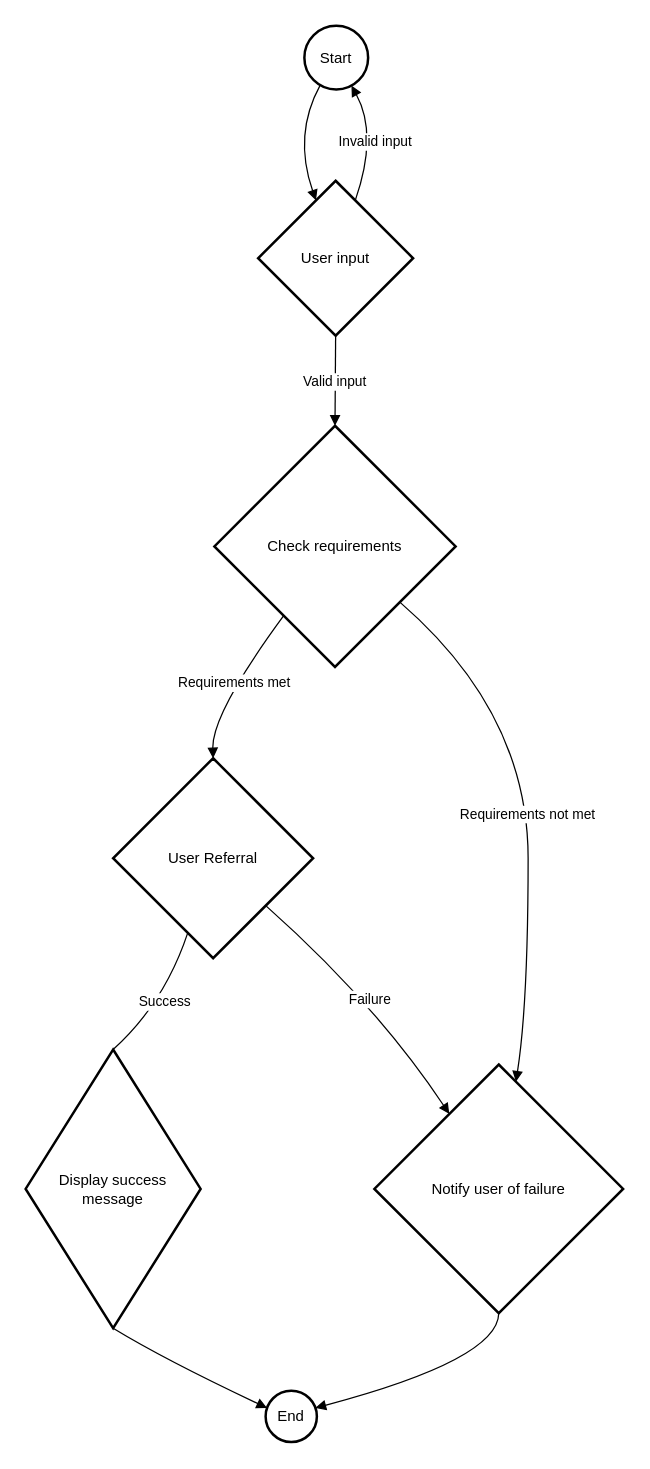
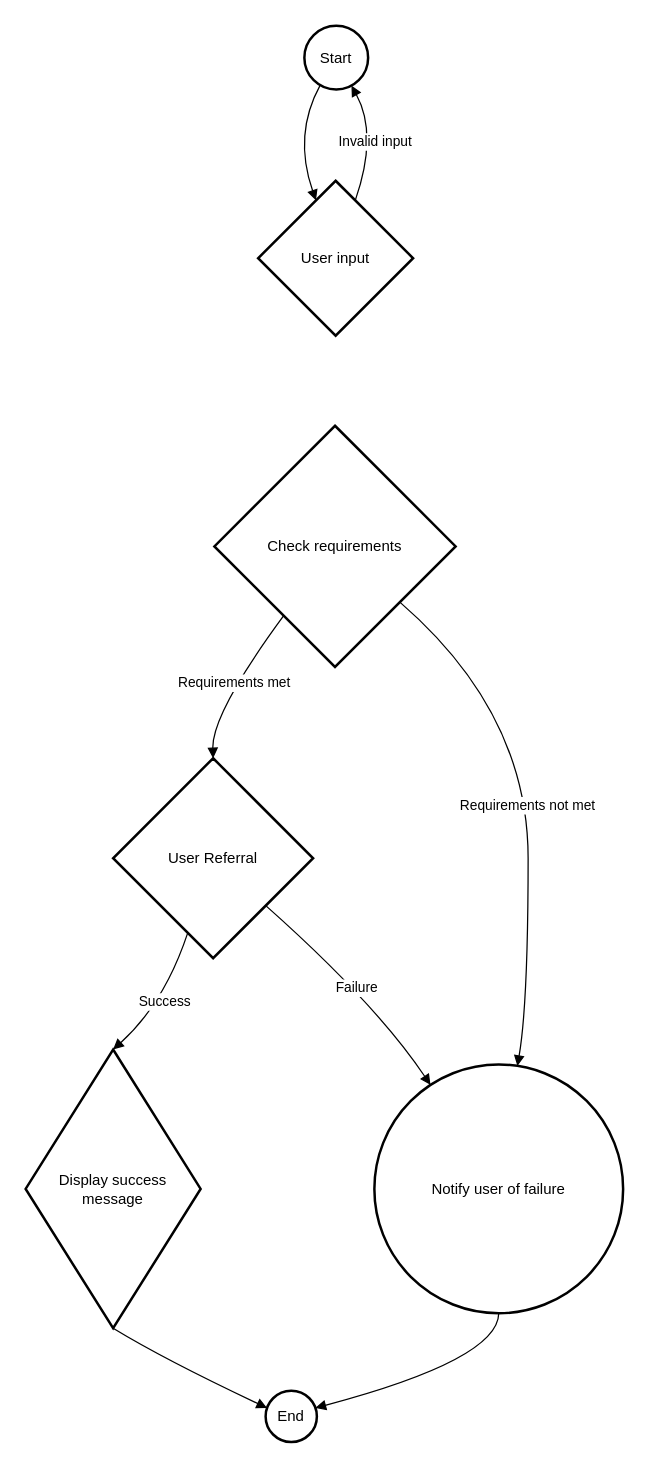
edge "User input" -> "Check requirements": removed, label "Valid input"
edge "User Referral" -- "Display success message": arrowhead none -> block
node "Notify user of failure": shape diamond -> ellipse
